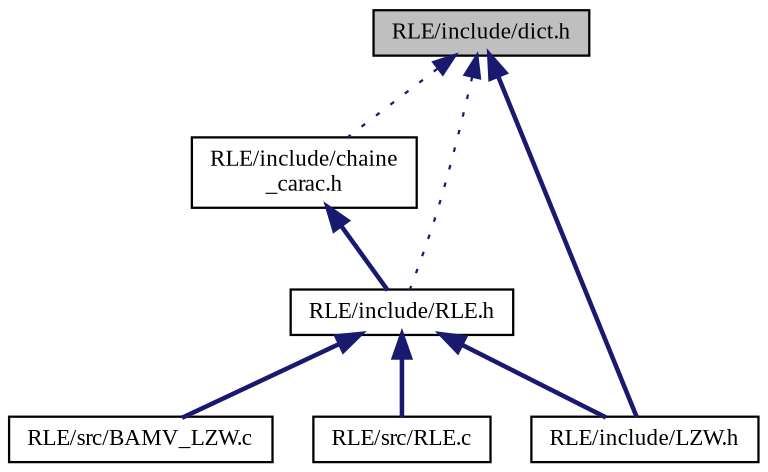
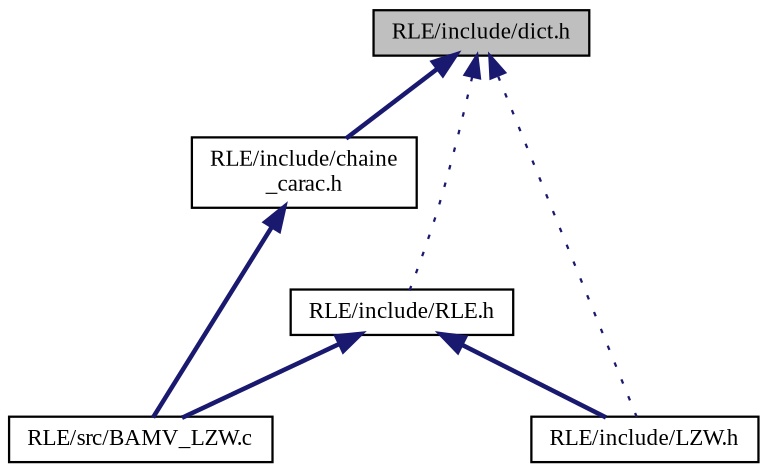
edge "RLE/include/chaine _carac.h" -> "RLE/include/dict.h": style dotted -> bold
edge "RLE/include/LZW.h" -> "RLE/include/dict.h": style bold -> dotted
edge "RLE/include/RLE.h" -> "RLE/include/chaine _carac.h": now "RLE/src/BAMV_LZW.c" -> "RLE/include/chaine _carac.h"
node "RLE/src/RLE.c": removed
